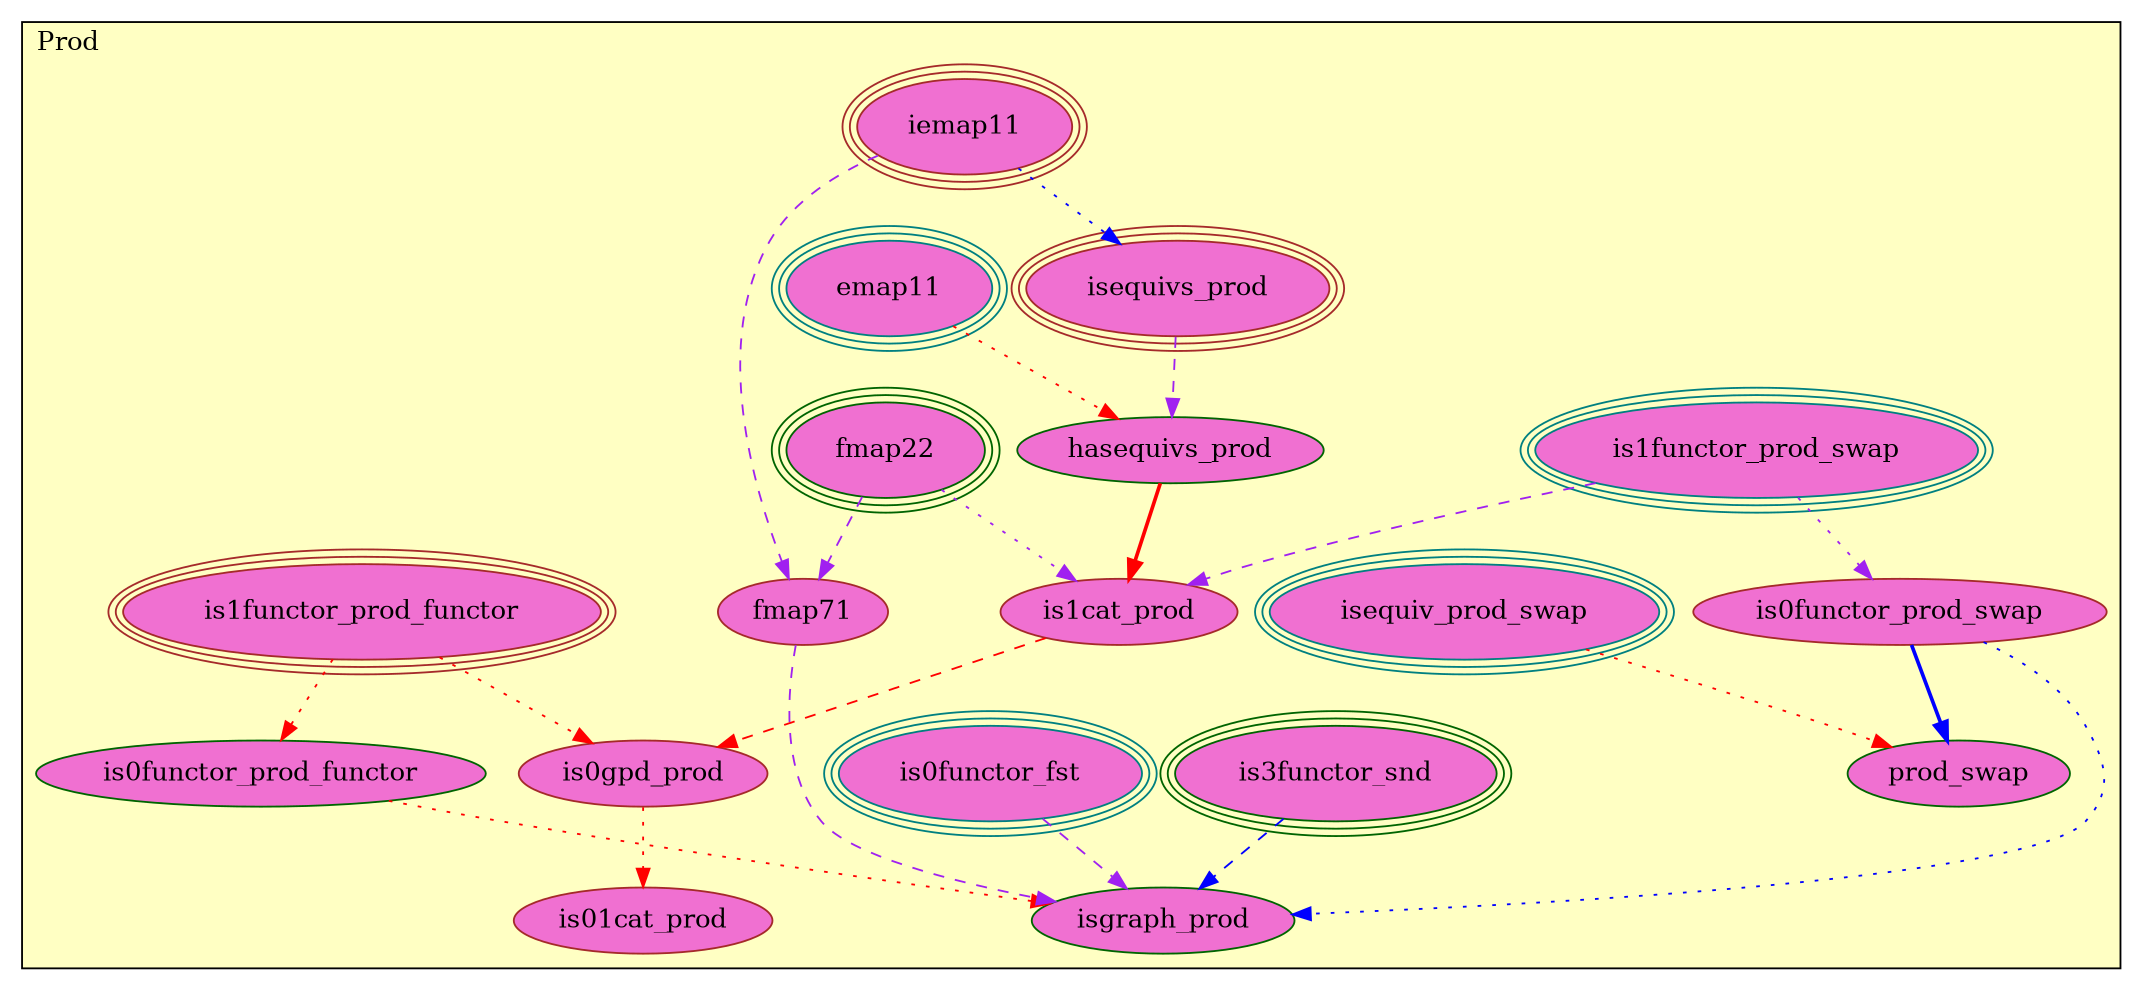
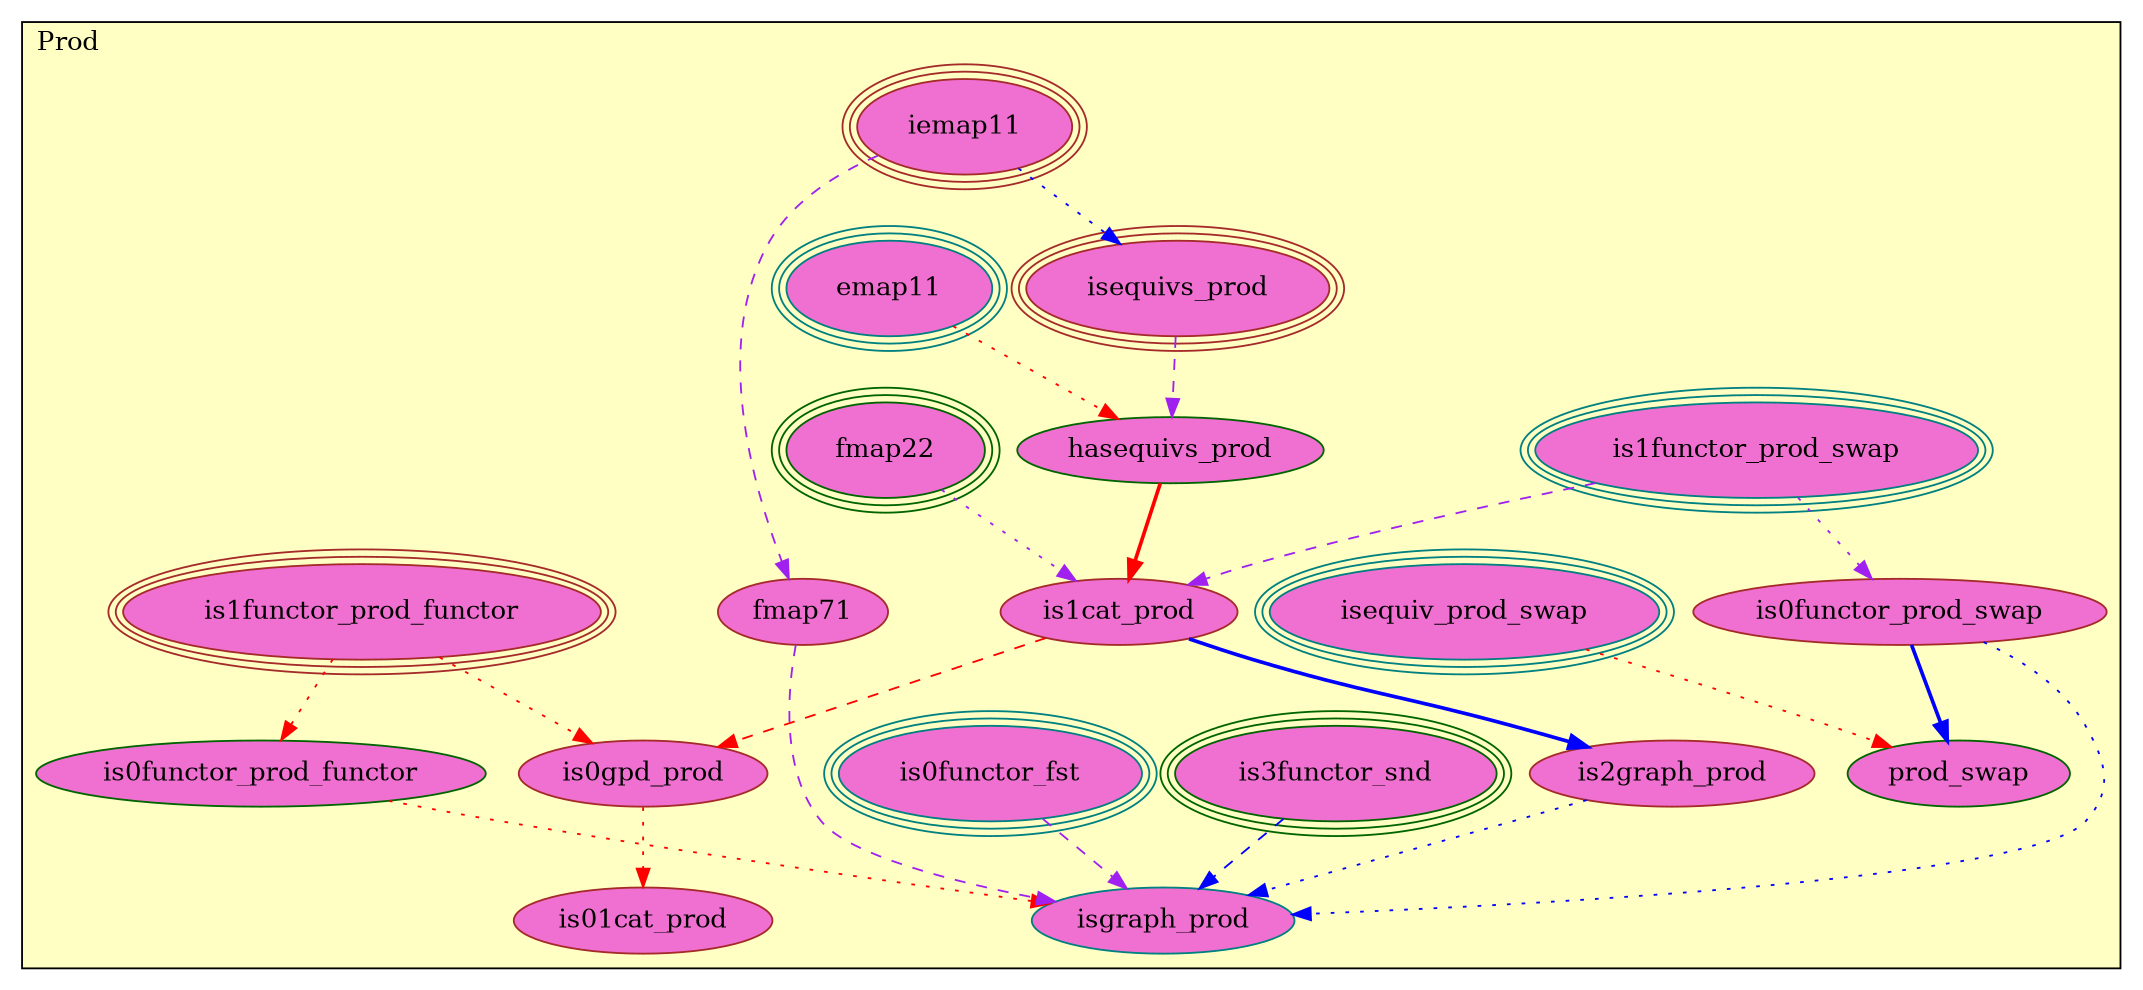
edge "fmap22" -> "fmap71": removed
node "is2graph_prod": added
node "isgraph_prod": color darkgreen -> teal
